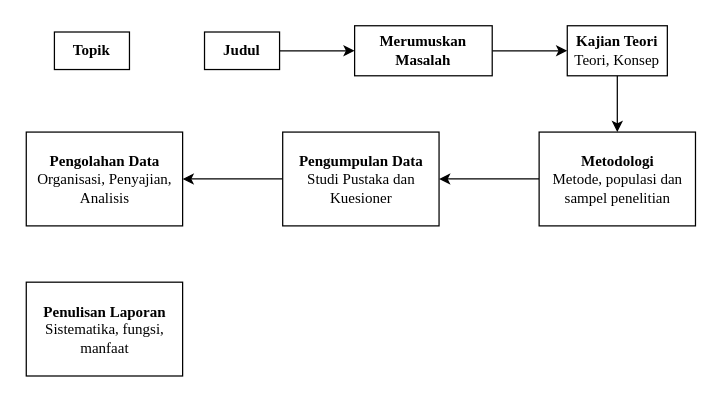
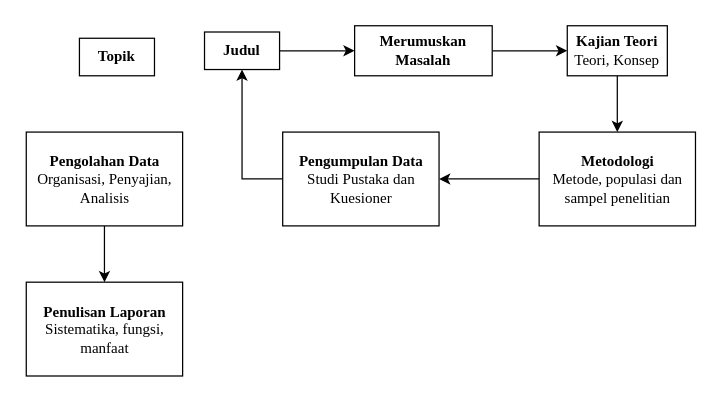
node "Topik": moved (92, 51) -> (117, 57)
edge "Pengumpulan Data Studi Pustaka dan Kuesioner" -> "Pengolahan Data Organisasi, Penyajian, Analisis": now "Pengumpulan Data Studi Pustaka dan Kuesioner" -> "Judul"
edge "Pengolahan Data Organisasi, Penyajian, Analisis" -> "Penulisan Laporan Sistematika, fungsi, manfaat": added
